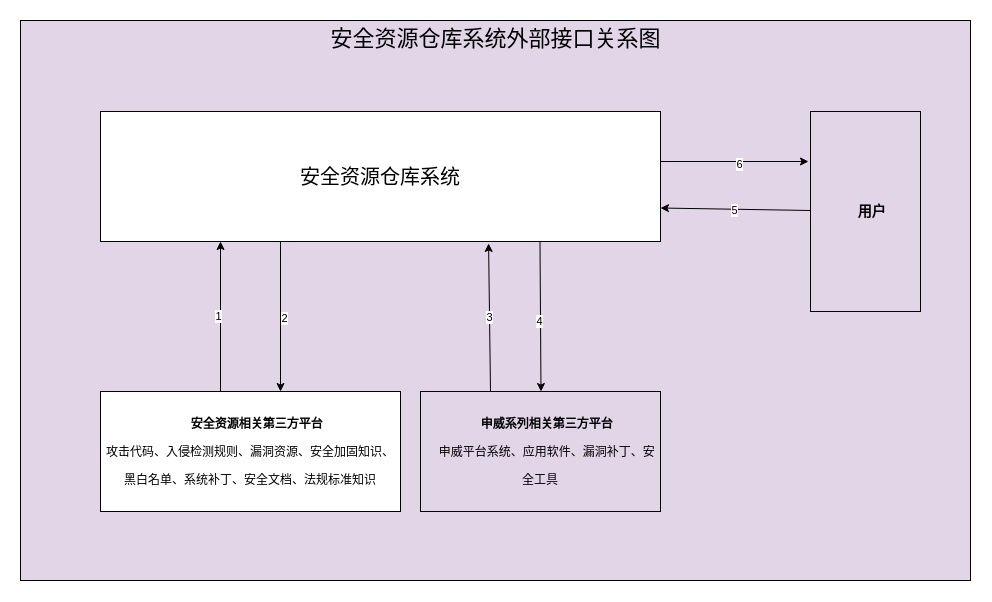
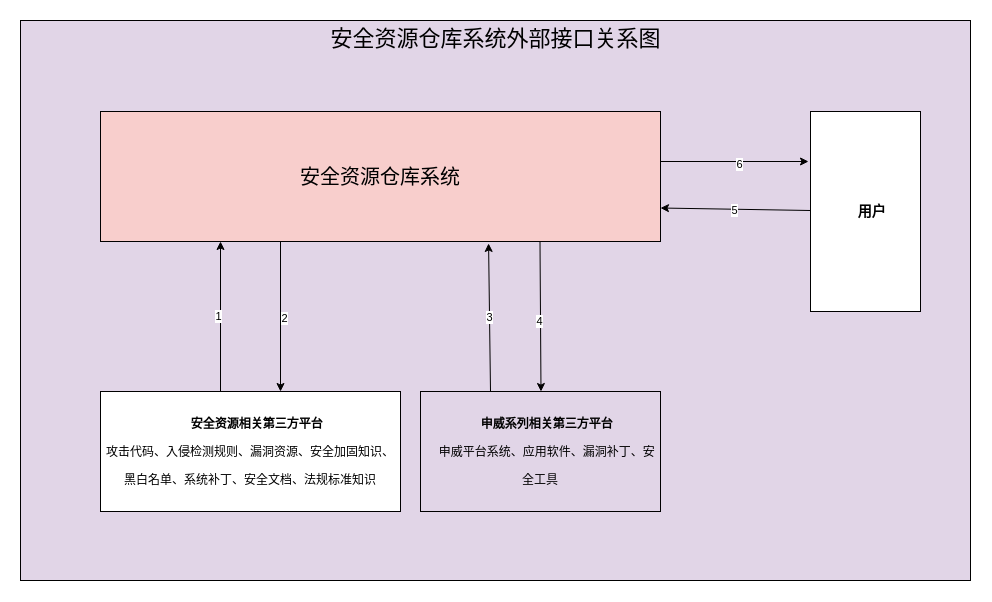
node "安全资源仓库系统": fillcolor #ffffff -> #f8cecc
node "用户": fillcolor #e1d5e7 -> #ffffff
